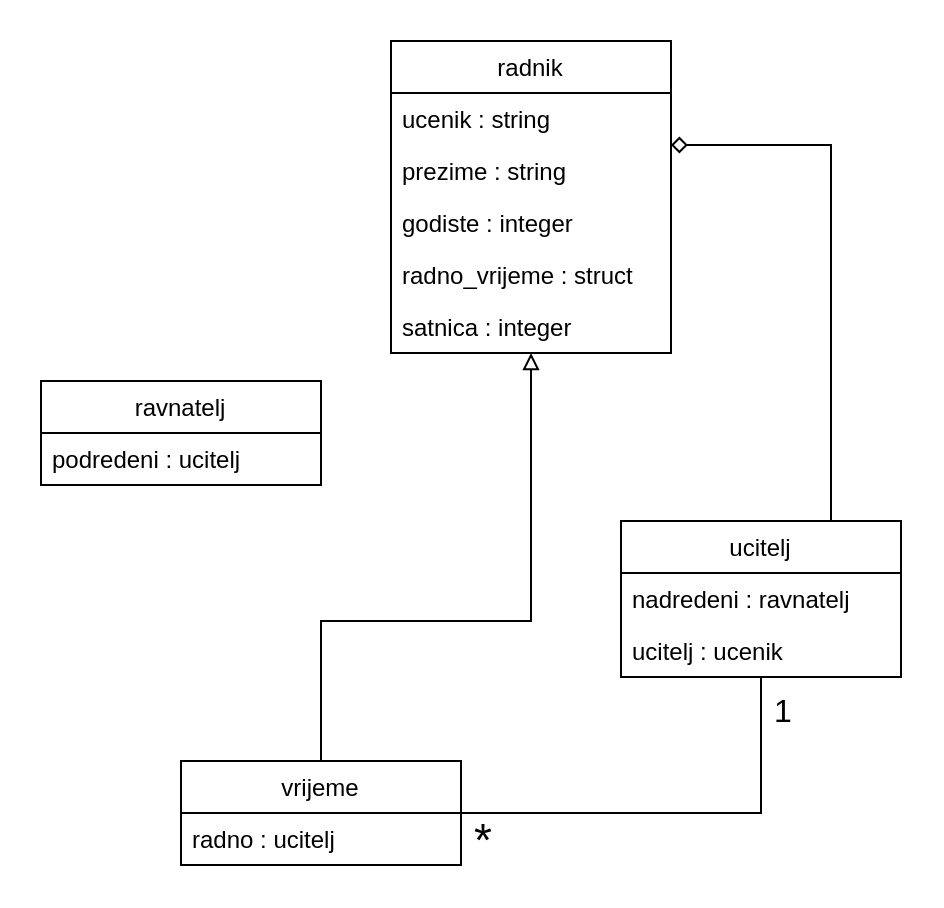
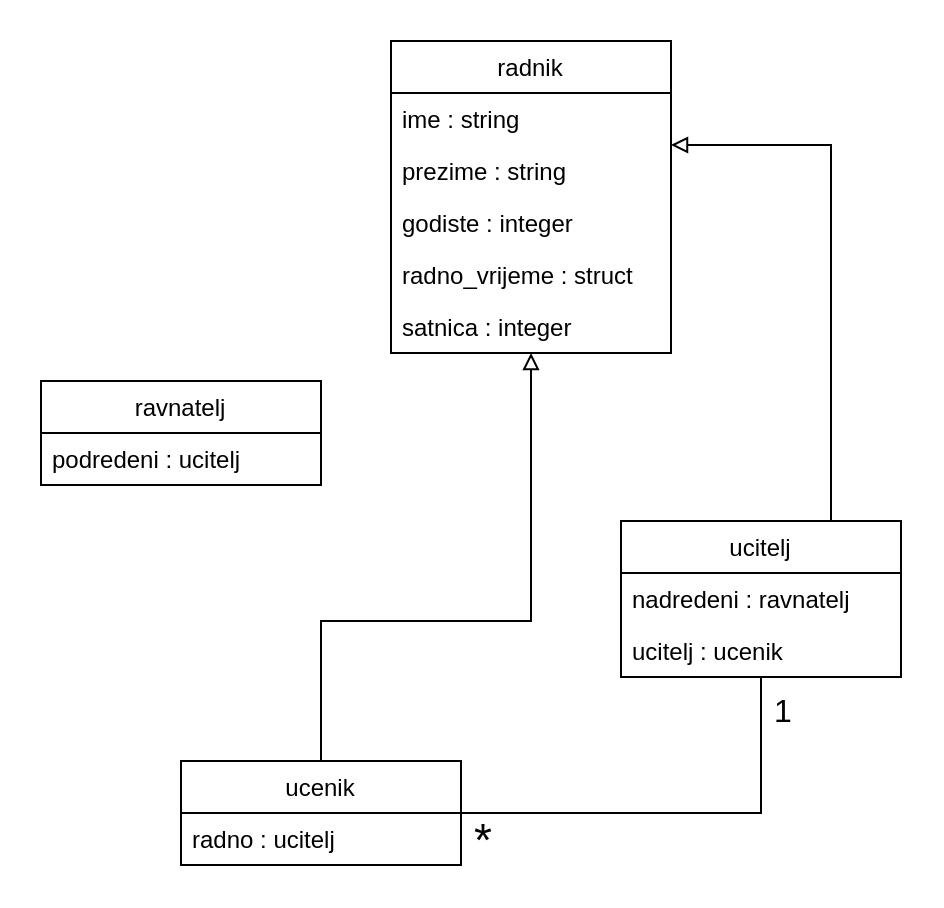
node "ucenik : string": label "ucenik : string" -> "ime : string"
edge "ucitelj" -> "radnik": arrowhead diamond -> block
node "vrijeme": label "vrijeme" -> "ucenik"
